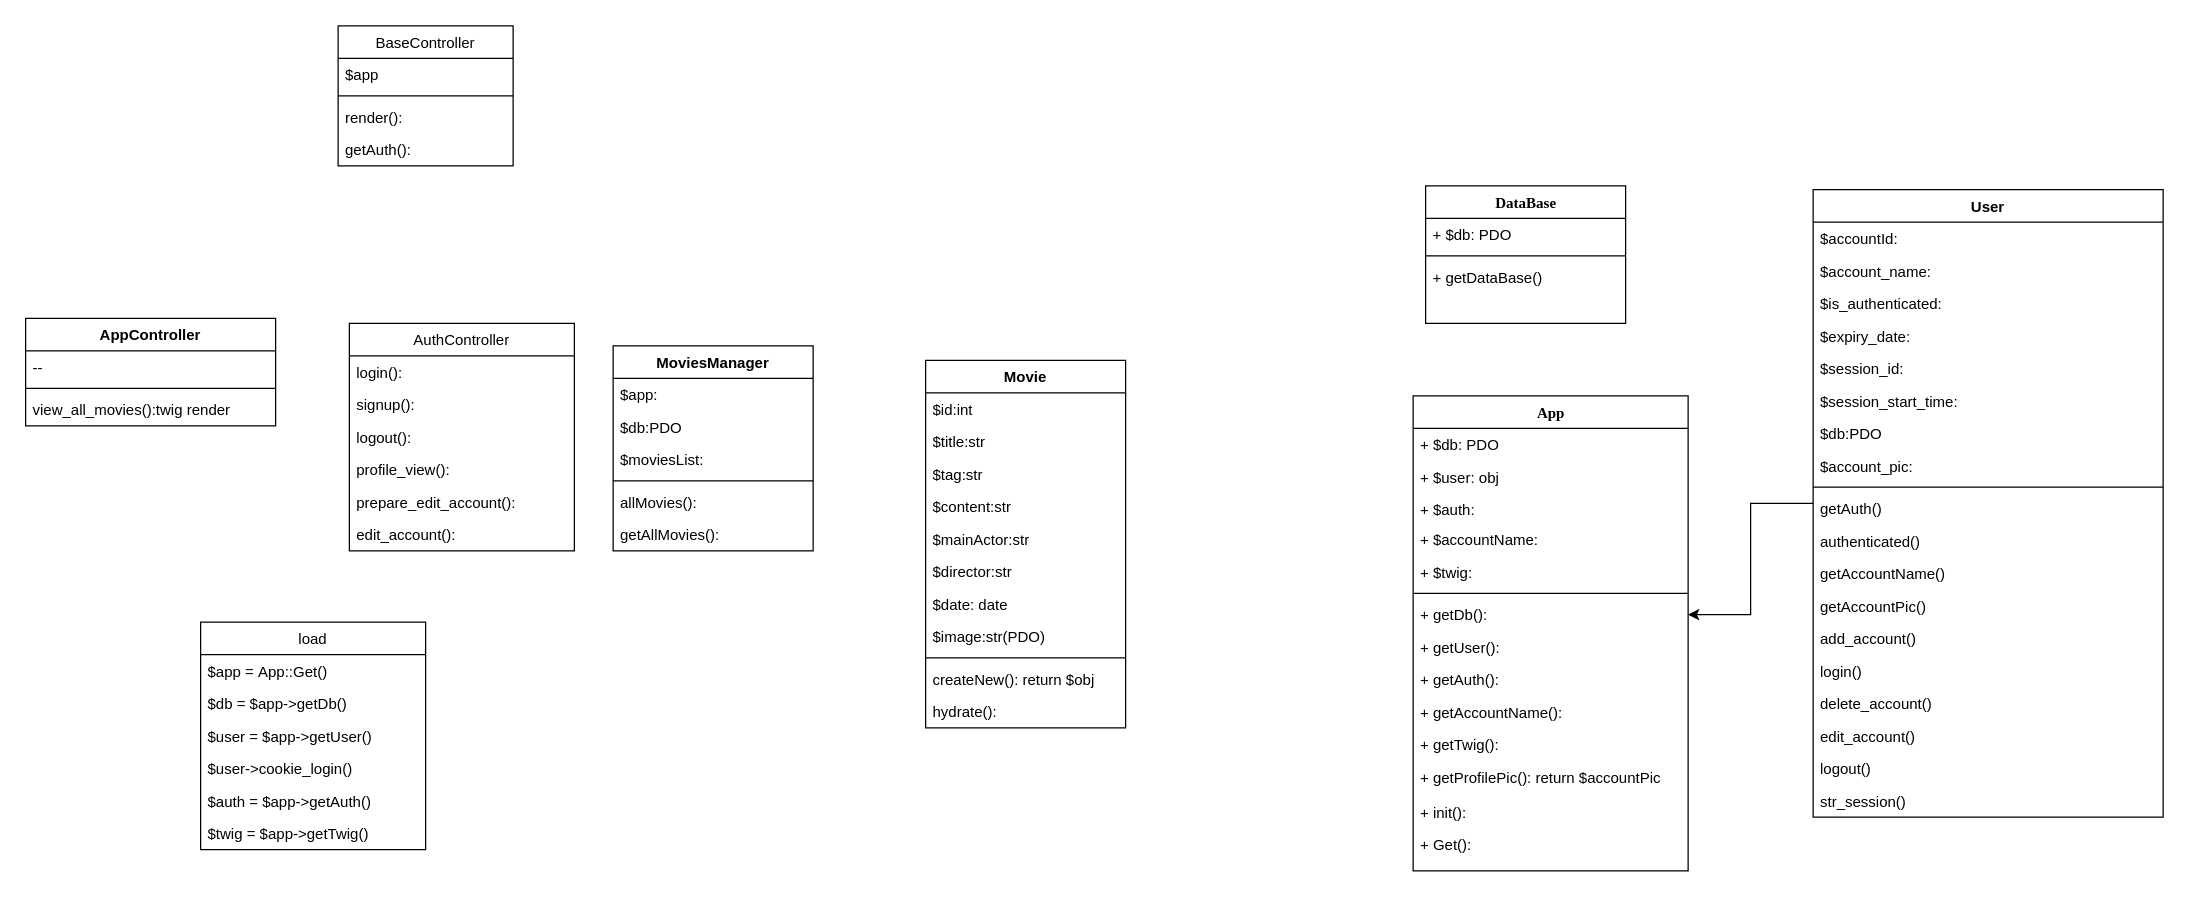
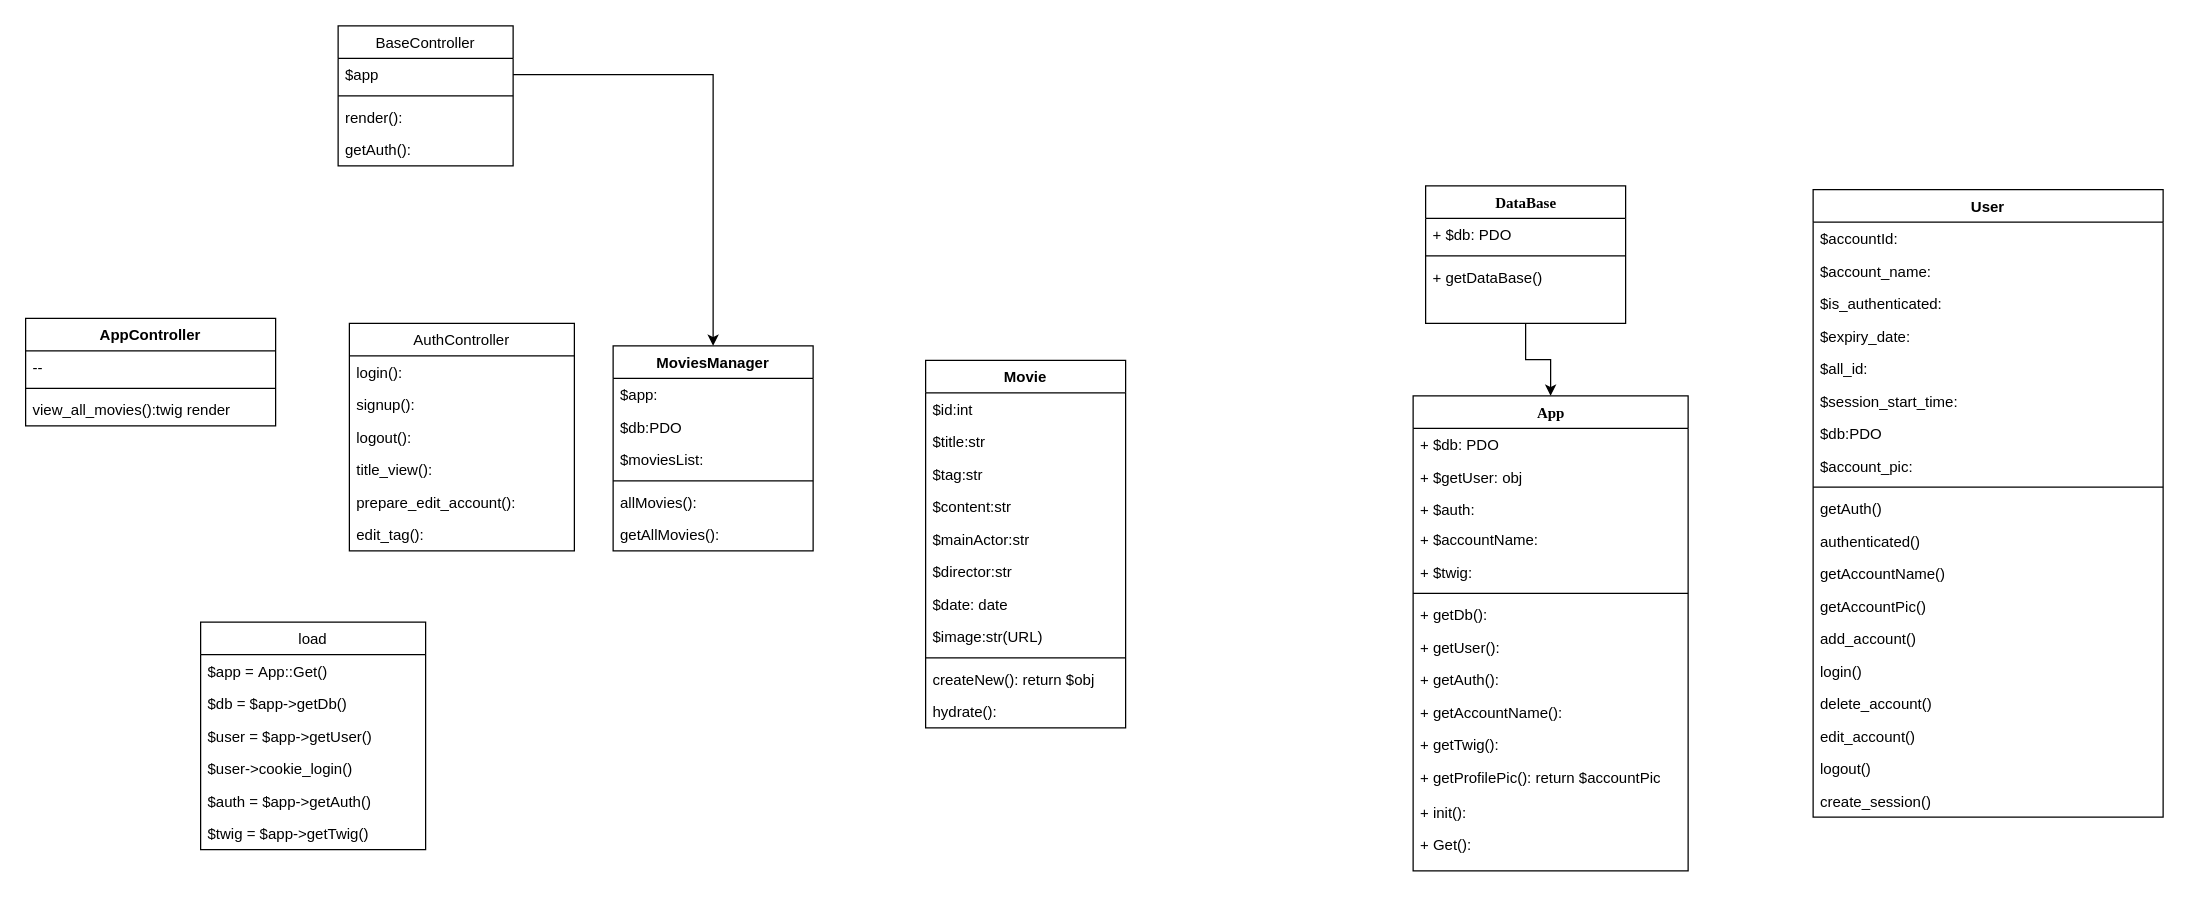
edge "$app" -> "MoviesManager": added
edge "DataBase" -> "App": added
node "$session_id:": label "$session_id:" -> "$all_id:"
node "profile_view():": label "profile_view():" -> "title_view():"
node "+ $user: obj": label "+ $user: obj" -> "+ $getUser: obj"
node "edit_account():": label "edit_account():" -> "edit_tag():"
edge "User" -> "+ getDb():": removed
node "$image:str(PDO)": label "$image:str(PDO)" -> "$image:str(URL)"
node "str_session()": label "str_session()" -> "create_session()"
